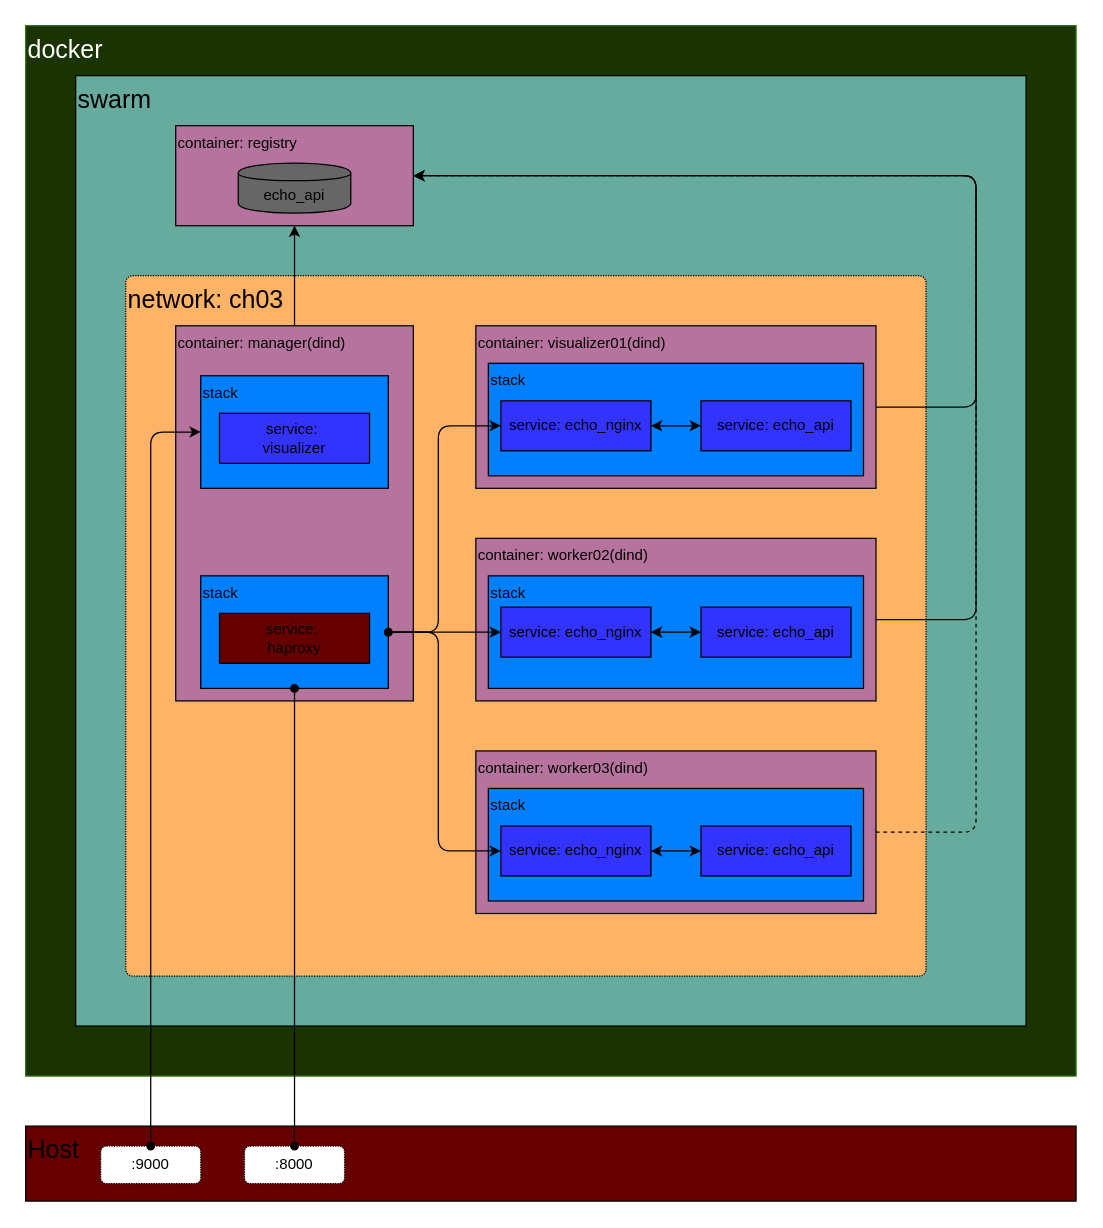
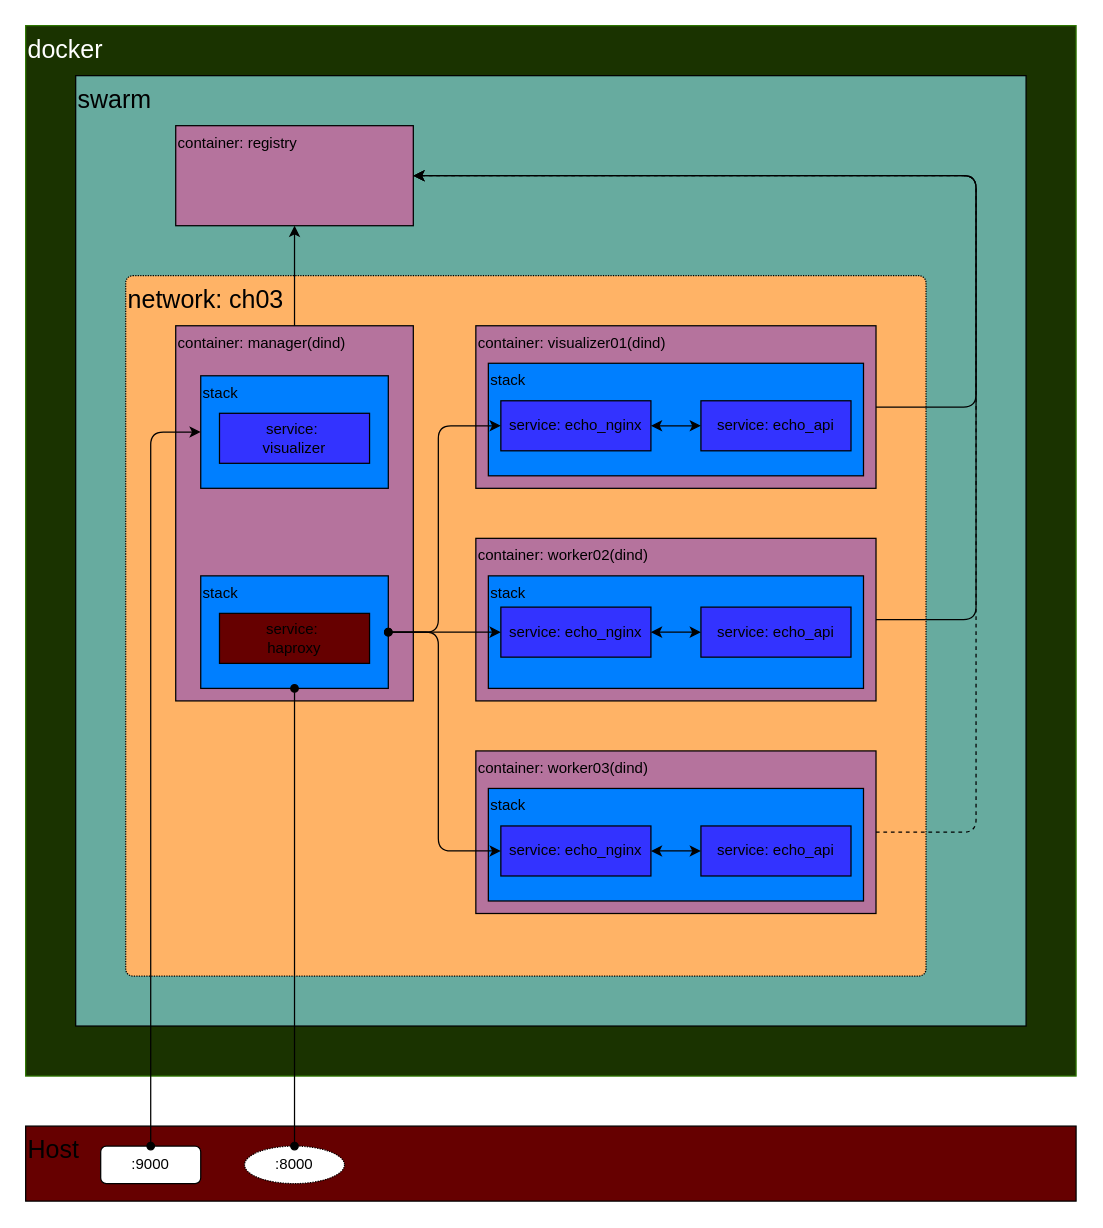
node "echo_api": removed
node ":9000": style dashed -> solid
node ":8000": shape rounded rectangle -> ellipse
